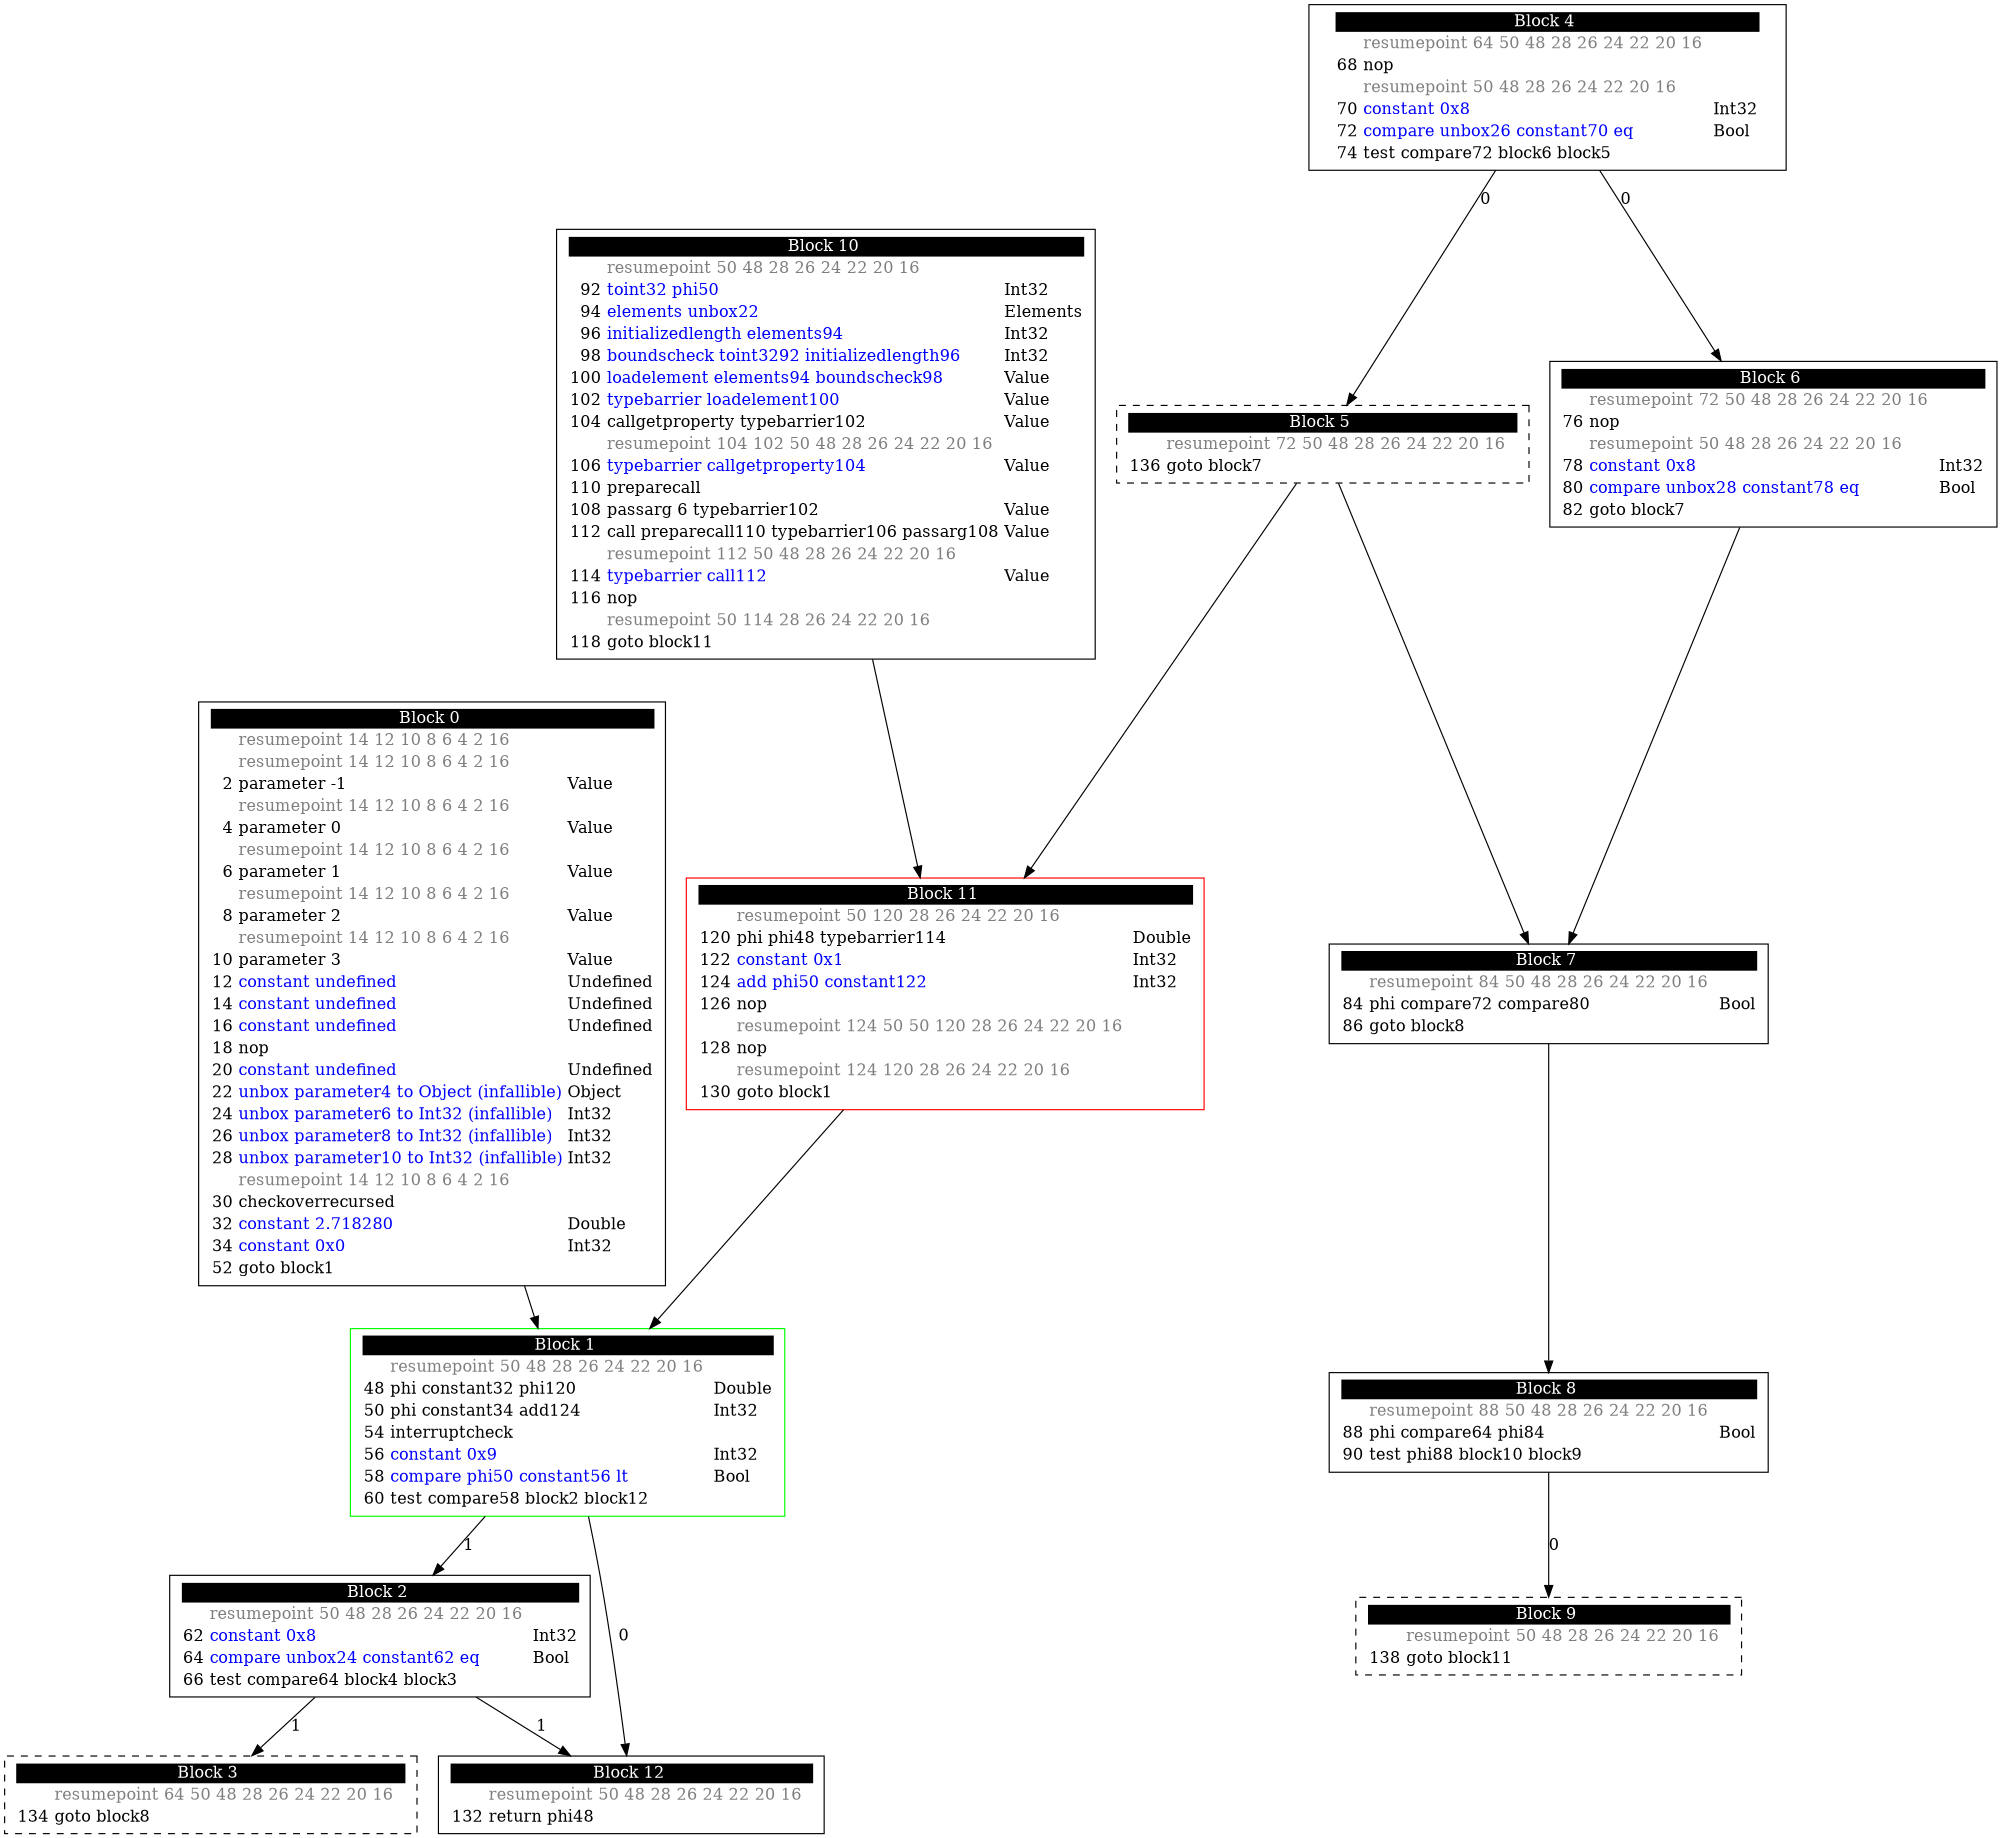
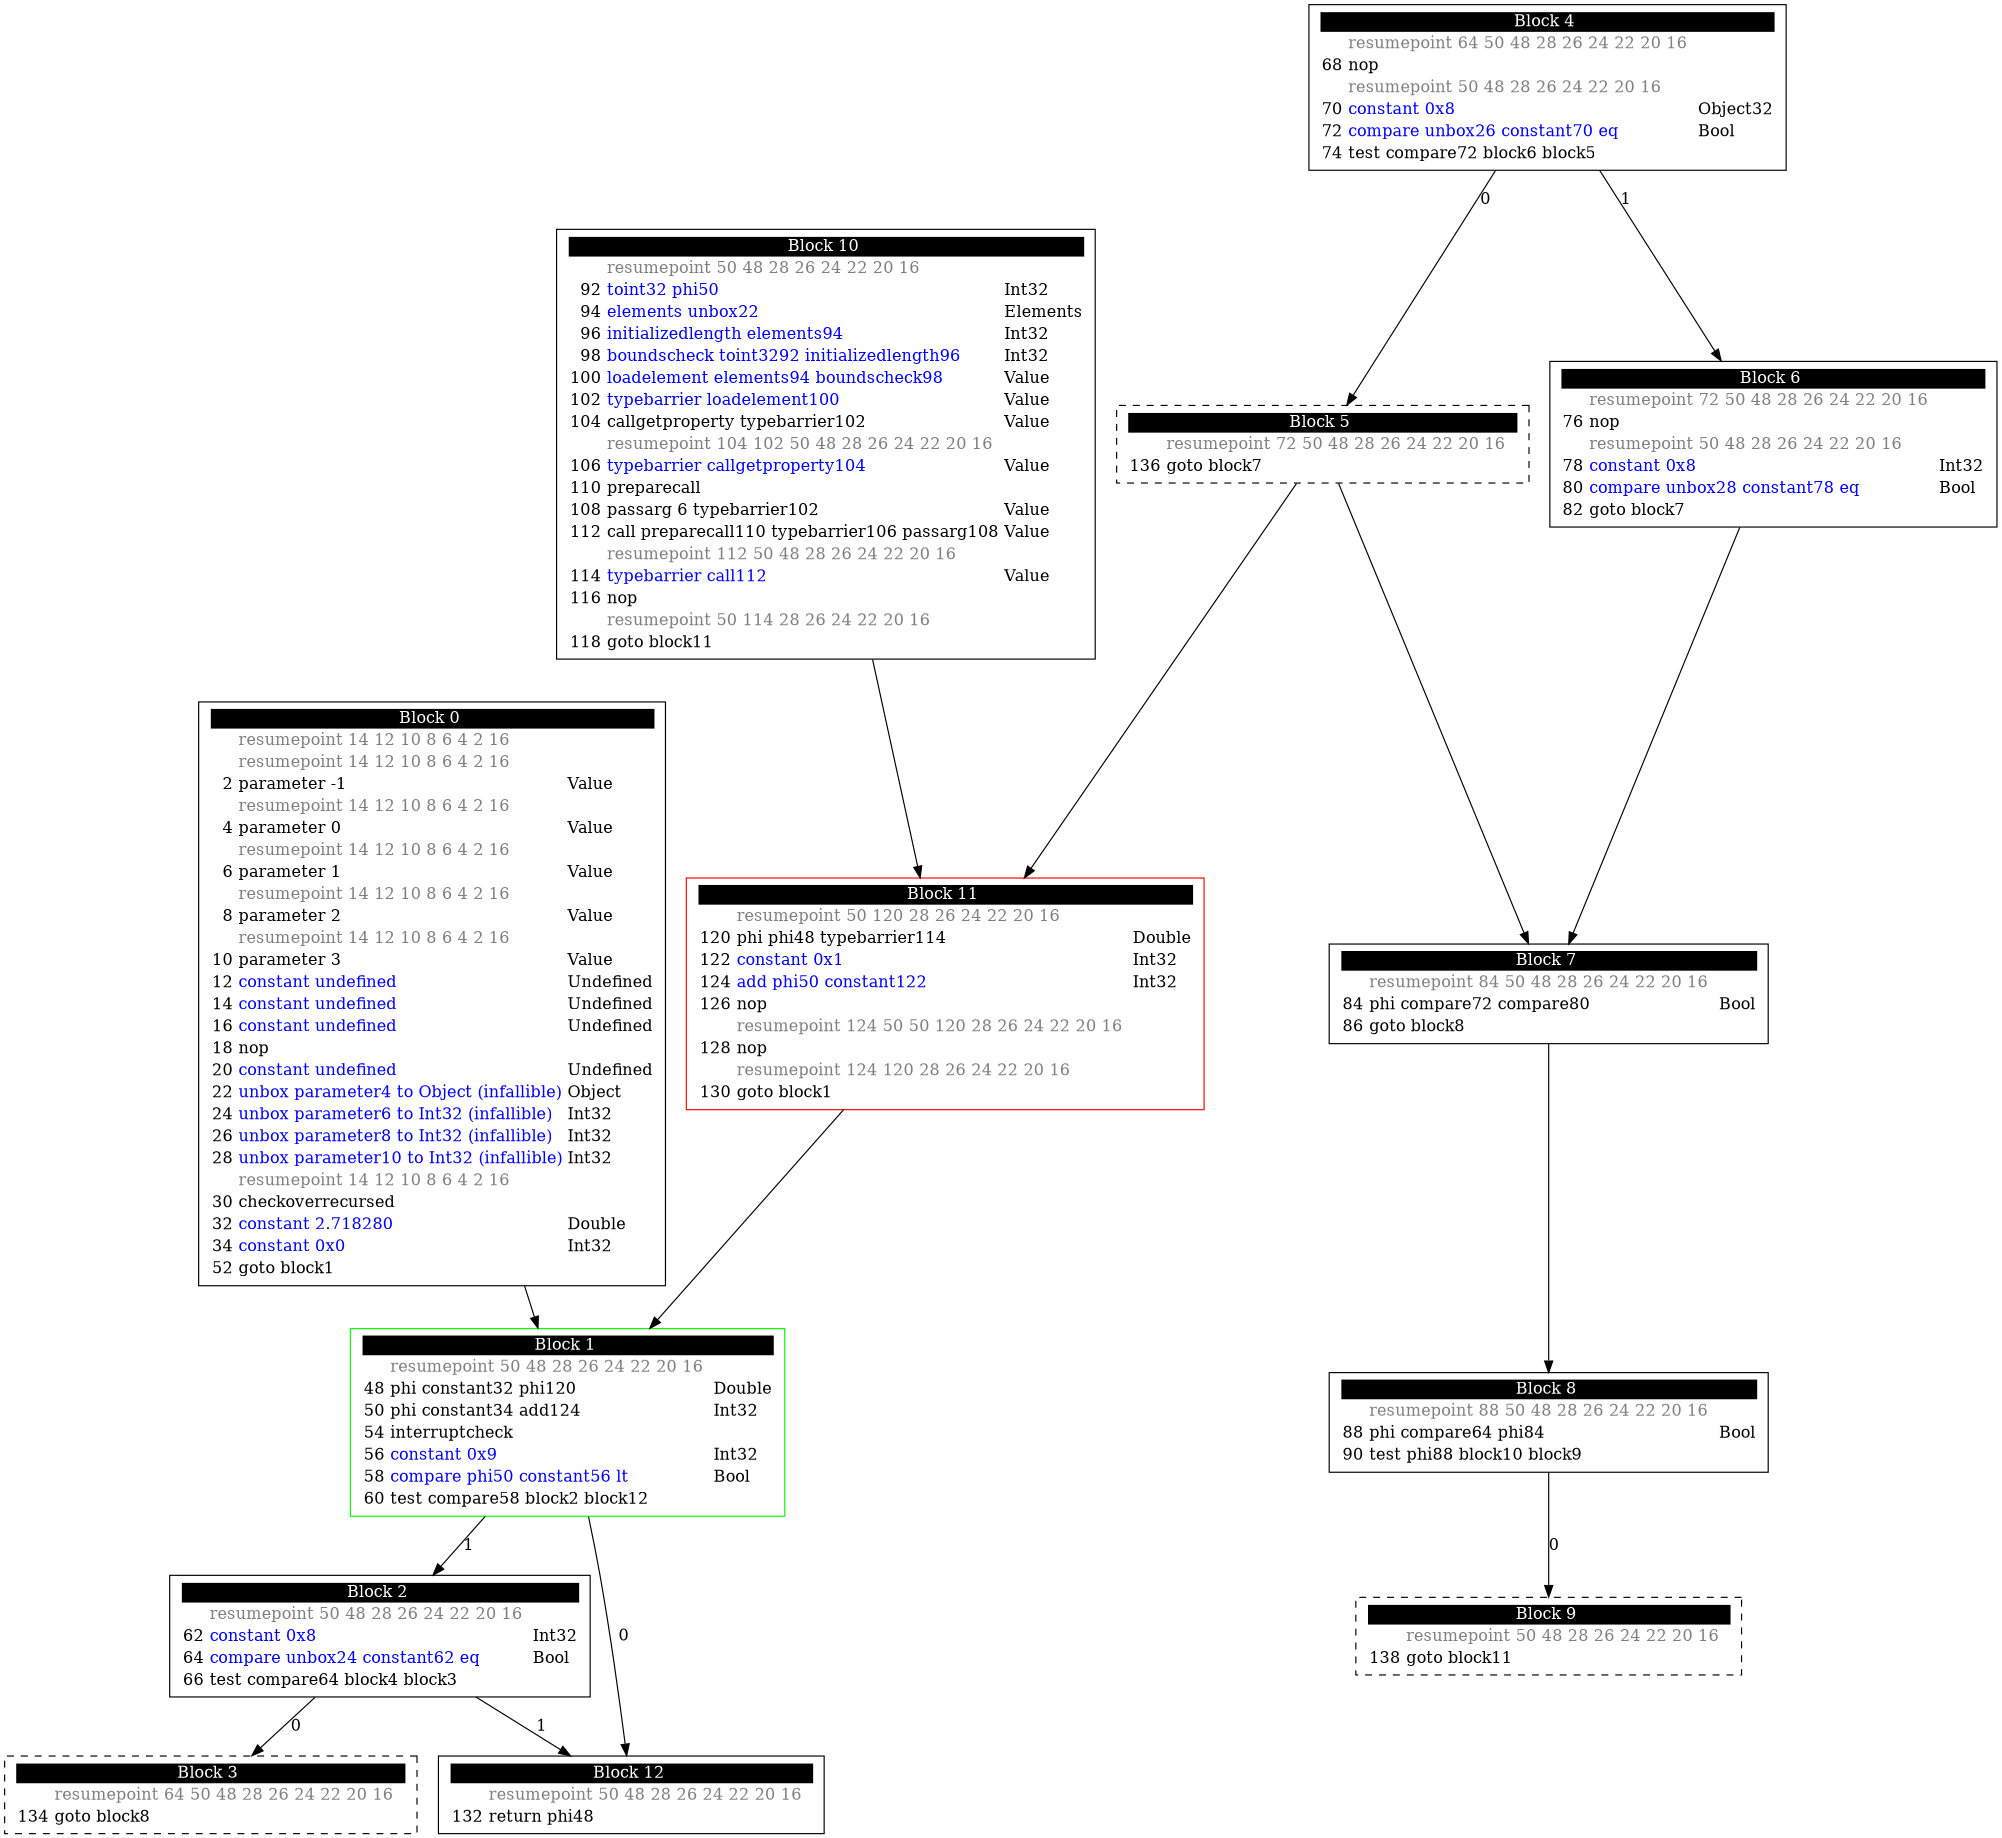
node "Block 4": text "Int32" -> "Object32"
edge "Block 4" -> "Block 6": label "0" -> "1"
edge "Block 2" -> "Block 3": label "1" -> "0"
